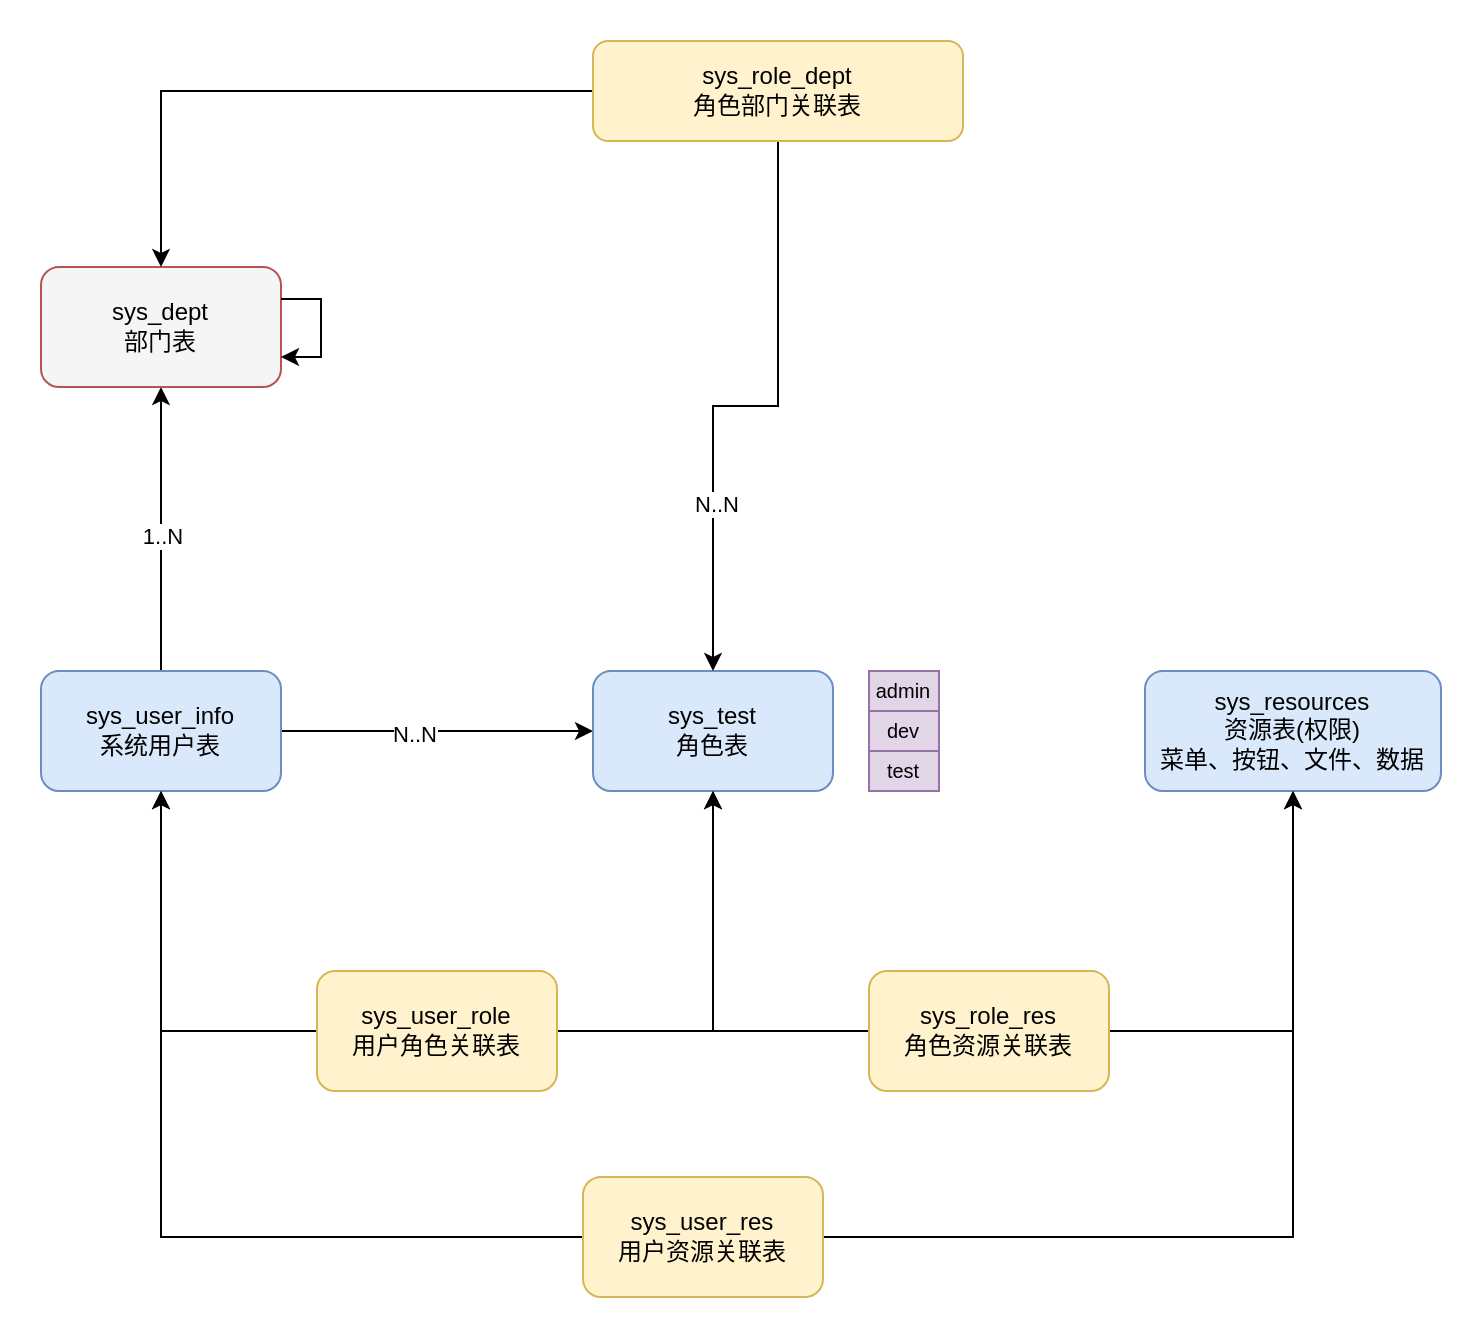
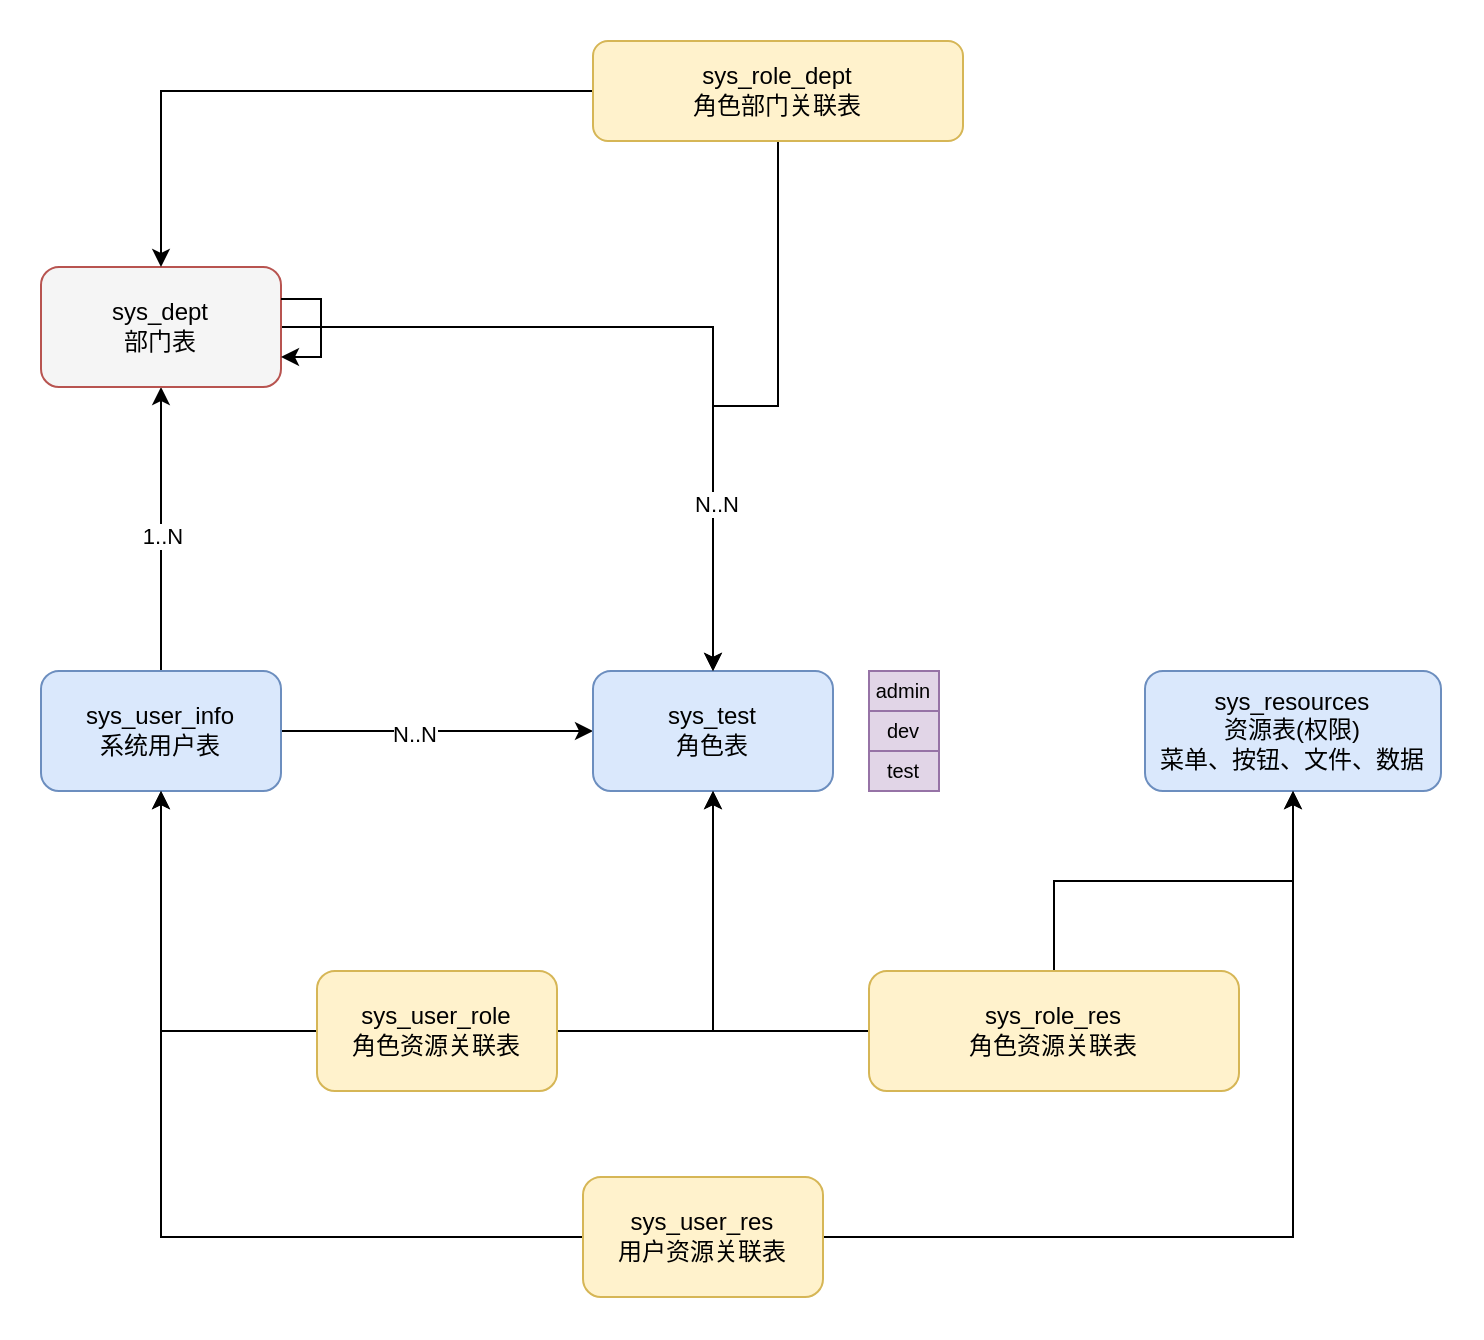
edge "sys_dept 部门表" -> "sys_test 角色表": added
node "sys_user_role 用户角色关联表": label "sys_user_role 用户角色关联表" -> "sys_user_role 角色资源关联表"
node "sys_role_res 角色资源关联表": size 240x120 -> 370x120
